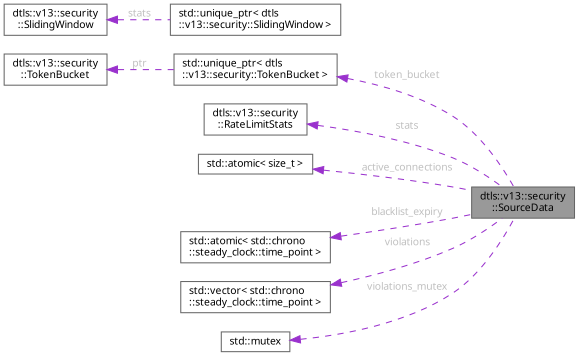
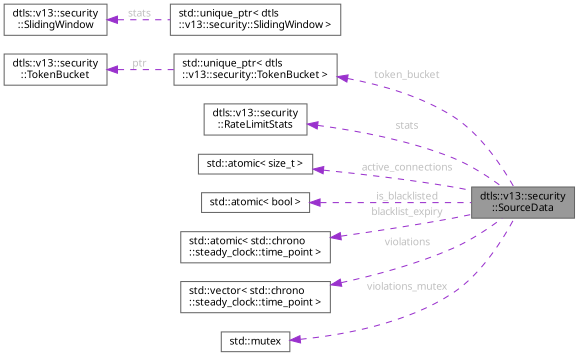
node "std::atomic< bool >": added
